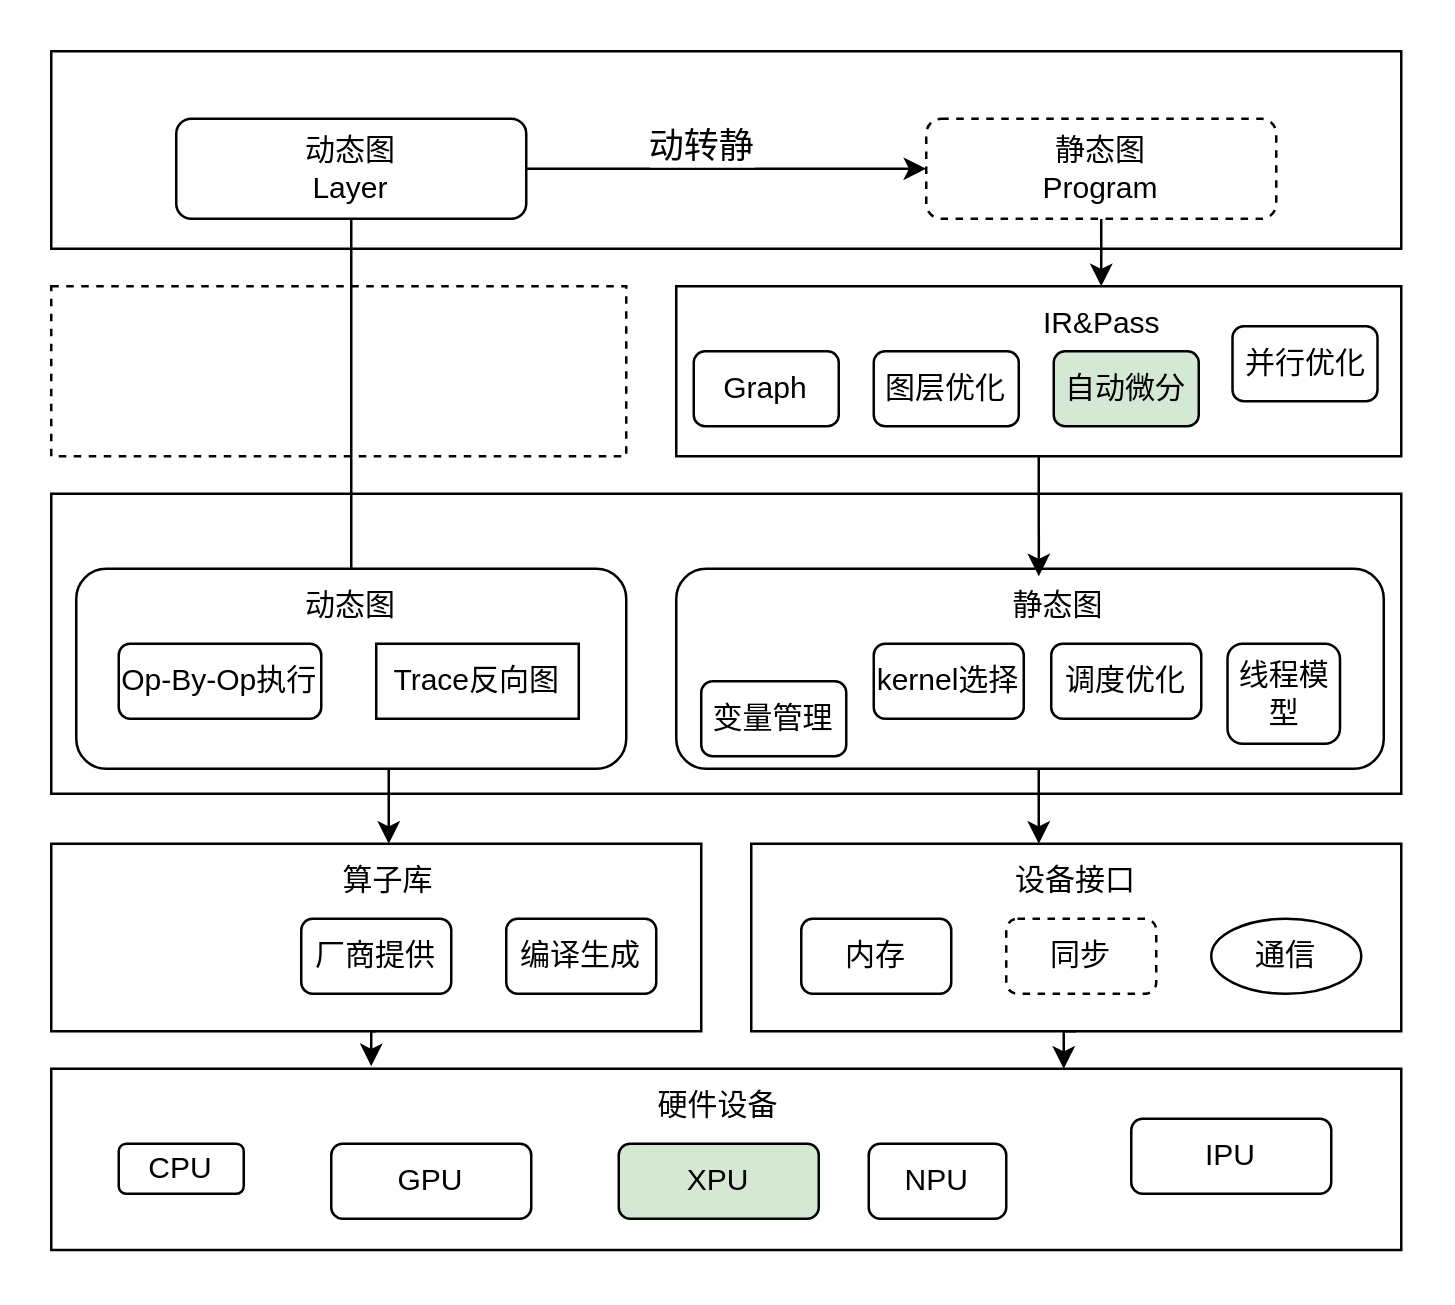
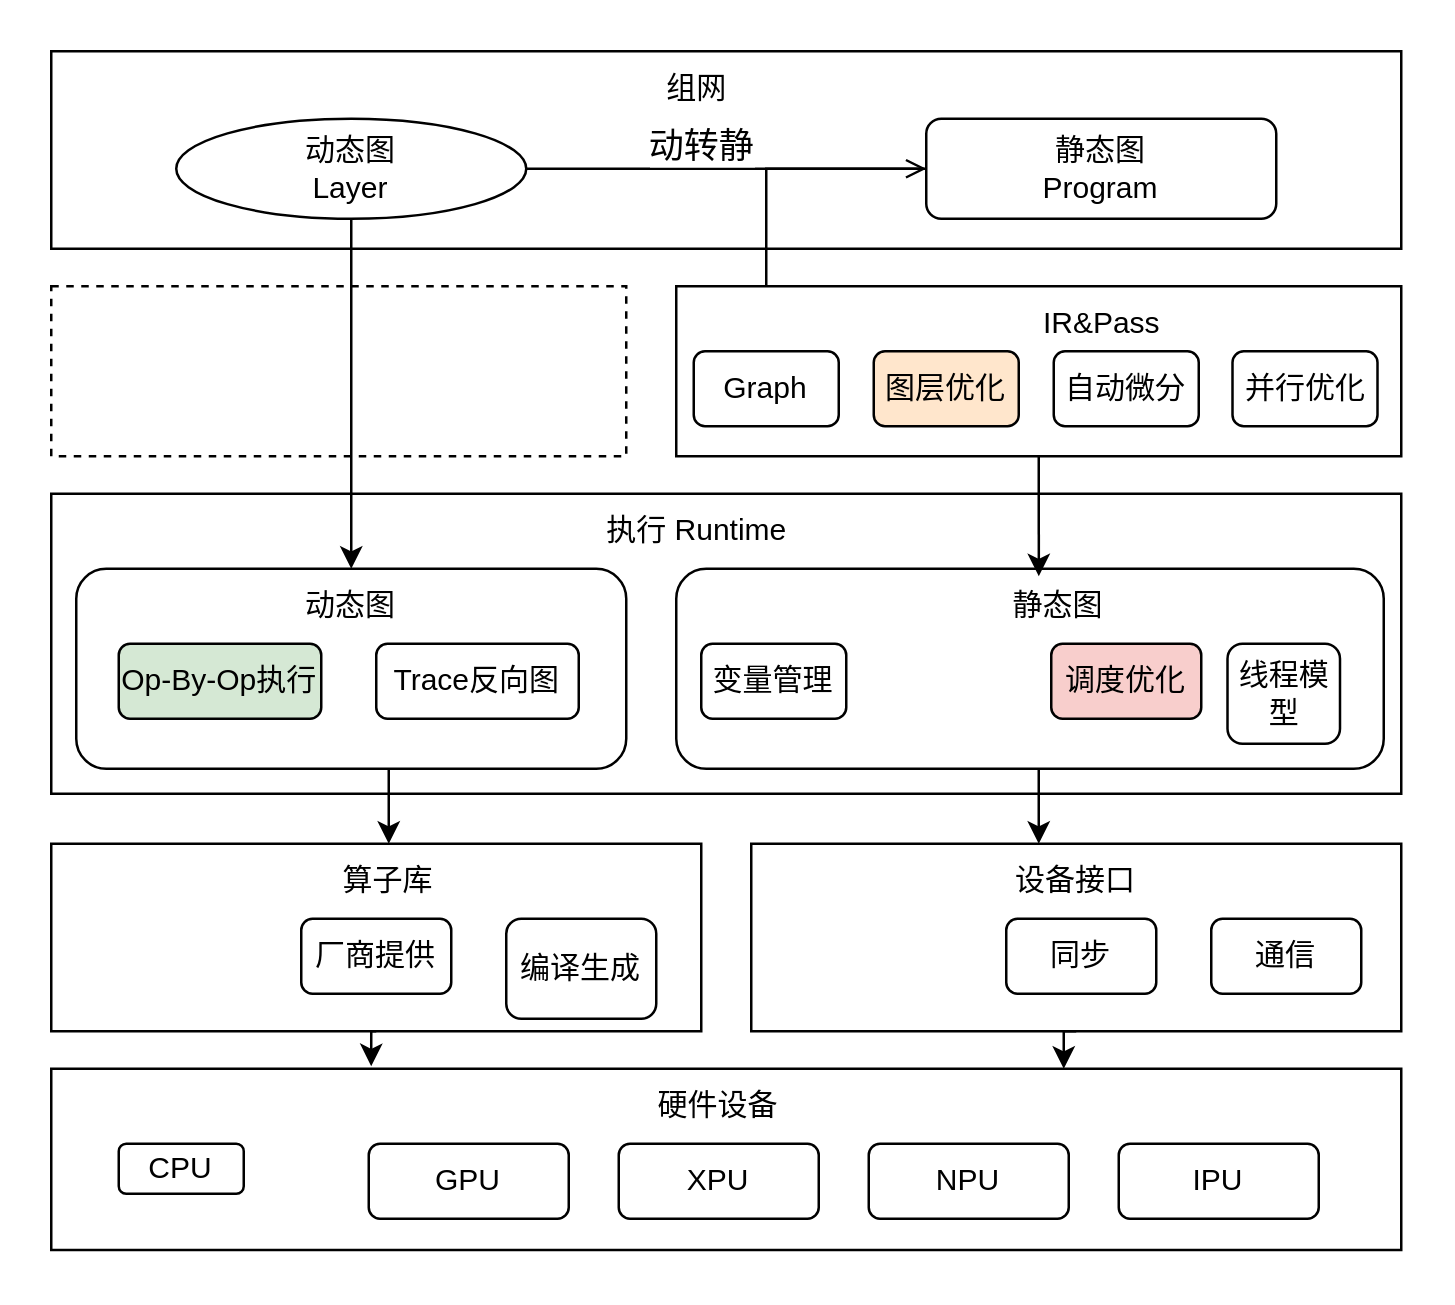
node "组网": added
node "动态图 Layer": shape rounded rectangle -> ellipse
edge "动态图 Layer" -> "静态图 Program": arrowhead classic -> open
node "静态图 Program": style dashed -> solid
edge "静态图 Program" -> "IR&Pass": now "静态图 Program" -> "Graph"
node "并行优化": moved (1305, 364) -> (1305, 389)
node "图层优化": fillcolor #ffffff -> #ffe6cc
node "自动微分": fillcolor #d5e8d4 -> #ffffff
node "执行 Runtime": added
edge "动态图 Layer" -- "动态图": arrowhead none -> classic
node "Op-By-Op执行": fillcolor #ffffff -> #d5e8d4
node "Trace反向图": shape rectangle -> rounded rectangle
node "kernel选择": removed
node "调度优化": fillcolor #ffffff -> #f8cecc
node "变量管理": moved (774, 719) -> (774, 681)
node "编译生成": size 150x75 -> 150x100
node "内存": removed
node "同步": style dashed -> solid
node "通信": shape ellipse -> rounded rectangle
node "IPU": moved (1231, 1156) -> (1219, 1181)
node "GPU": moved (431, 1181) -> (469, 1181)
node "XPU": fillcolor #d5e8d4 -> #ffffff
node "NPU": size 138x75 -> 200x75
